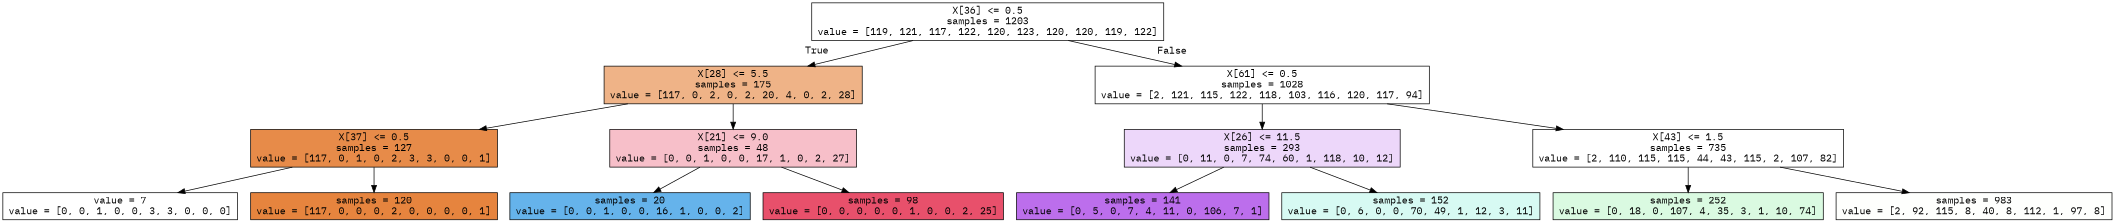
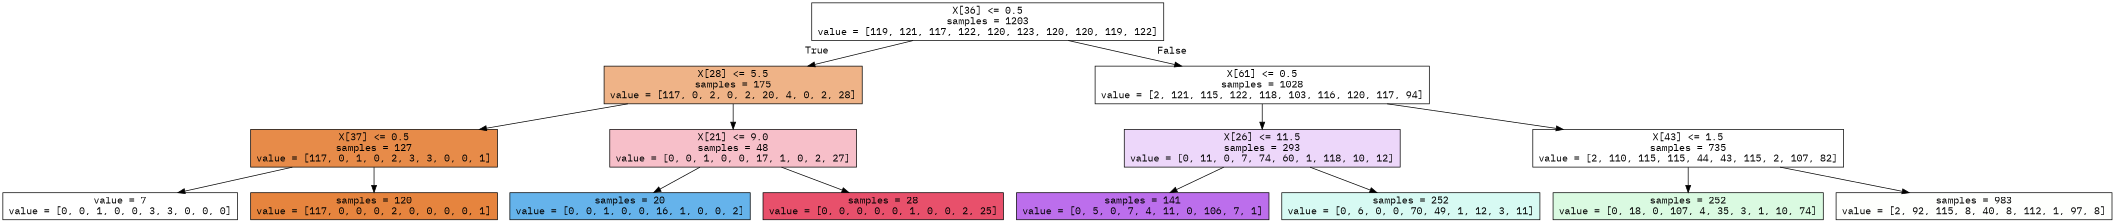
node "samples = 98 value = [0, 0, 0, 0, 0, 1, 0, 0, 2, 25]": label "samples = 98 value = [0, 0, 0, 0, 0, 1, 0, 0, 2, 25]" -> "samples = 28 value = [0, 0, 0, 0, 0, 1, 0, 0, 2, 25]"
node "samples = 152 value = [0, 6, 0, 0, 70, 49, 1, 12, 3, 11]": label "samples = 152 value = [0, 6, 0, 0, 70, 49, 1, 12, 3, 11]" -> "samples = 252 value = [0, 6, 0, 0, 70, 49, 1, 12, 3, 11]"
